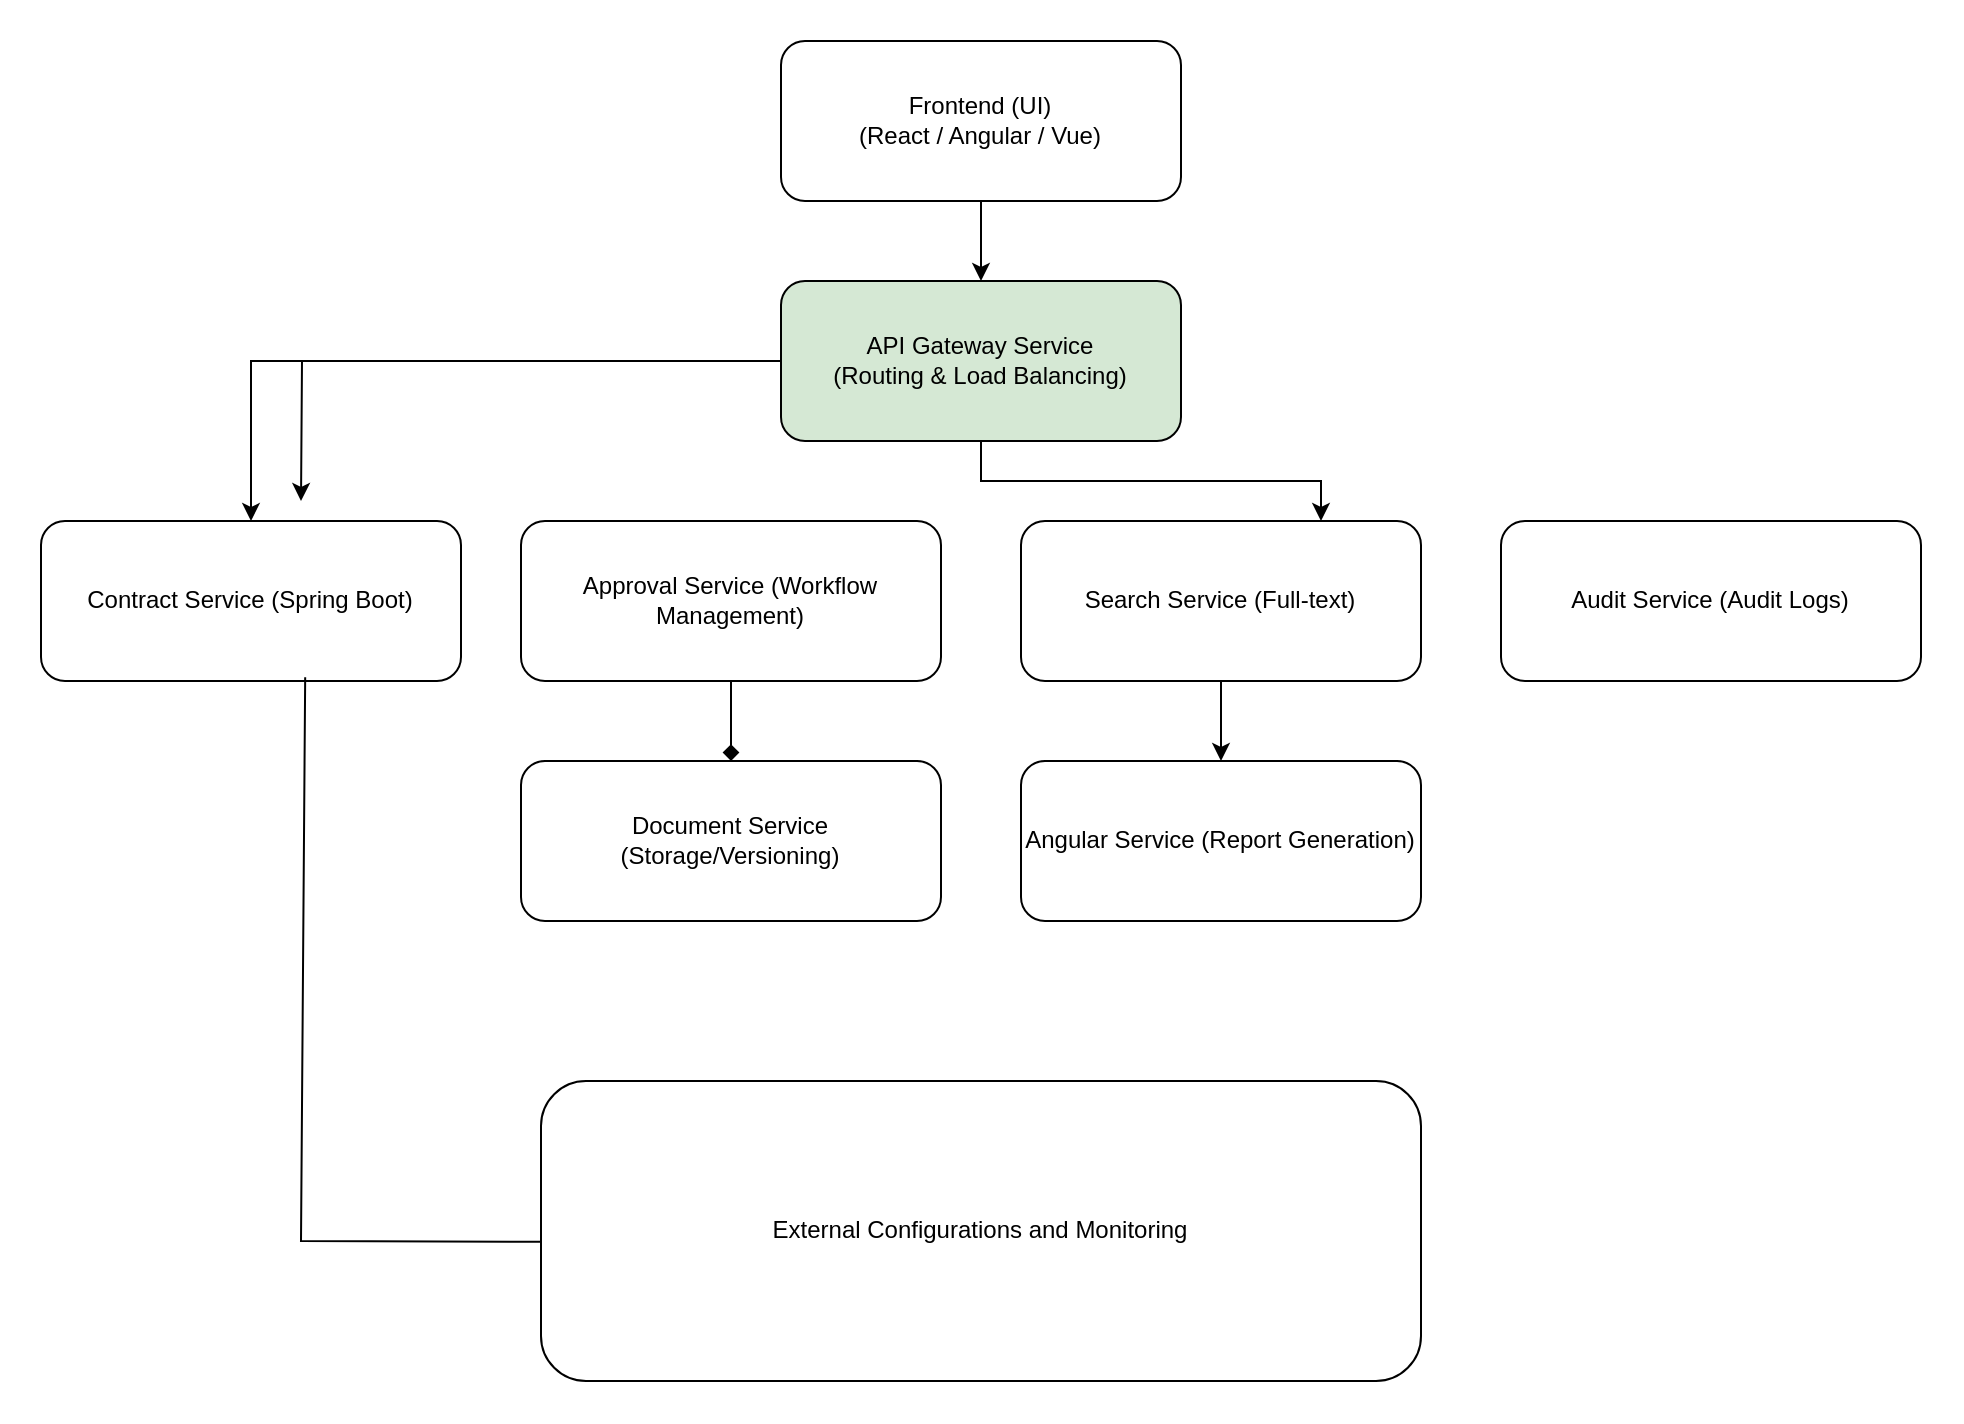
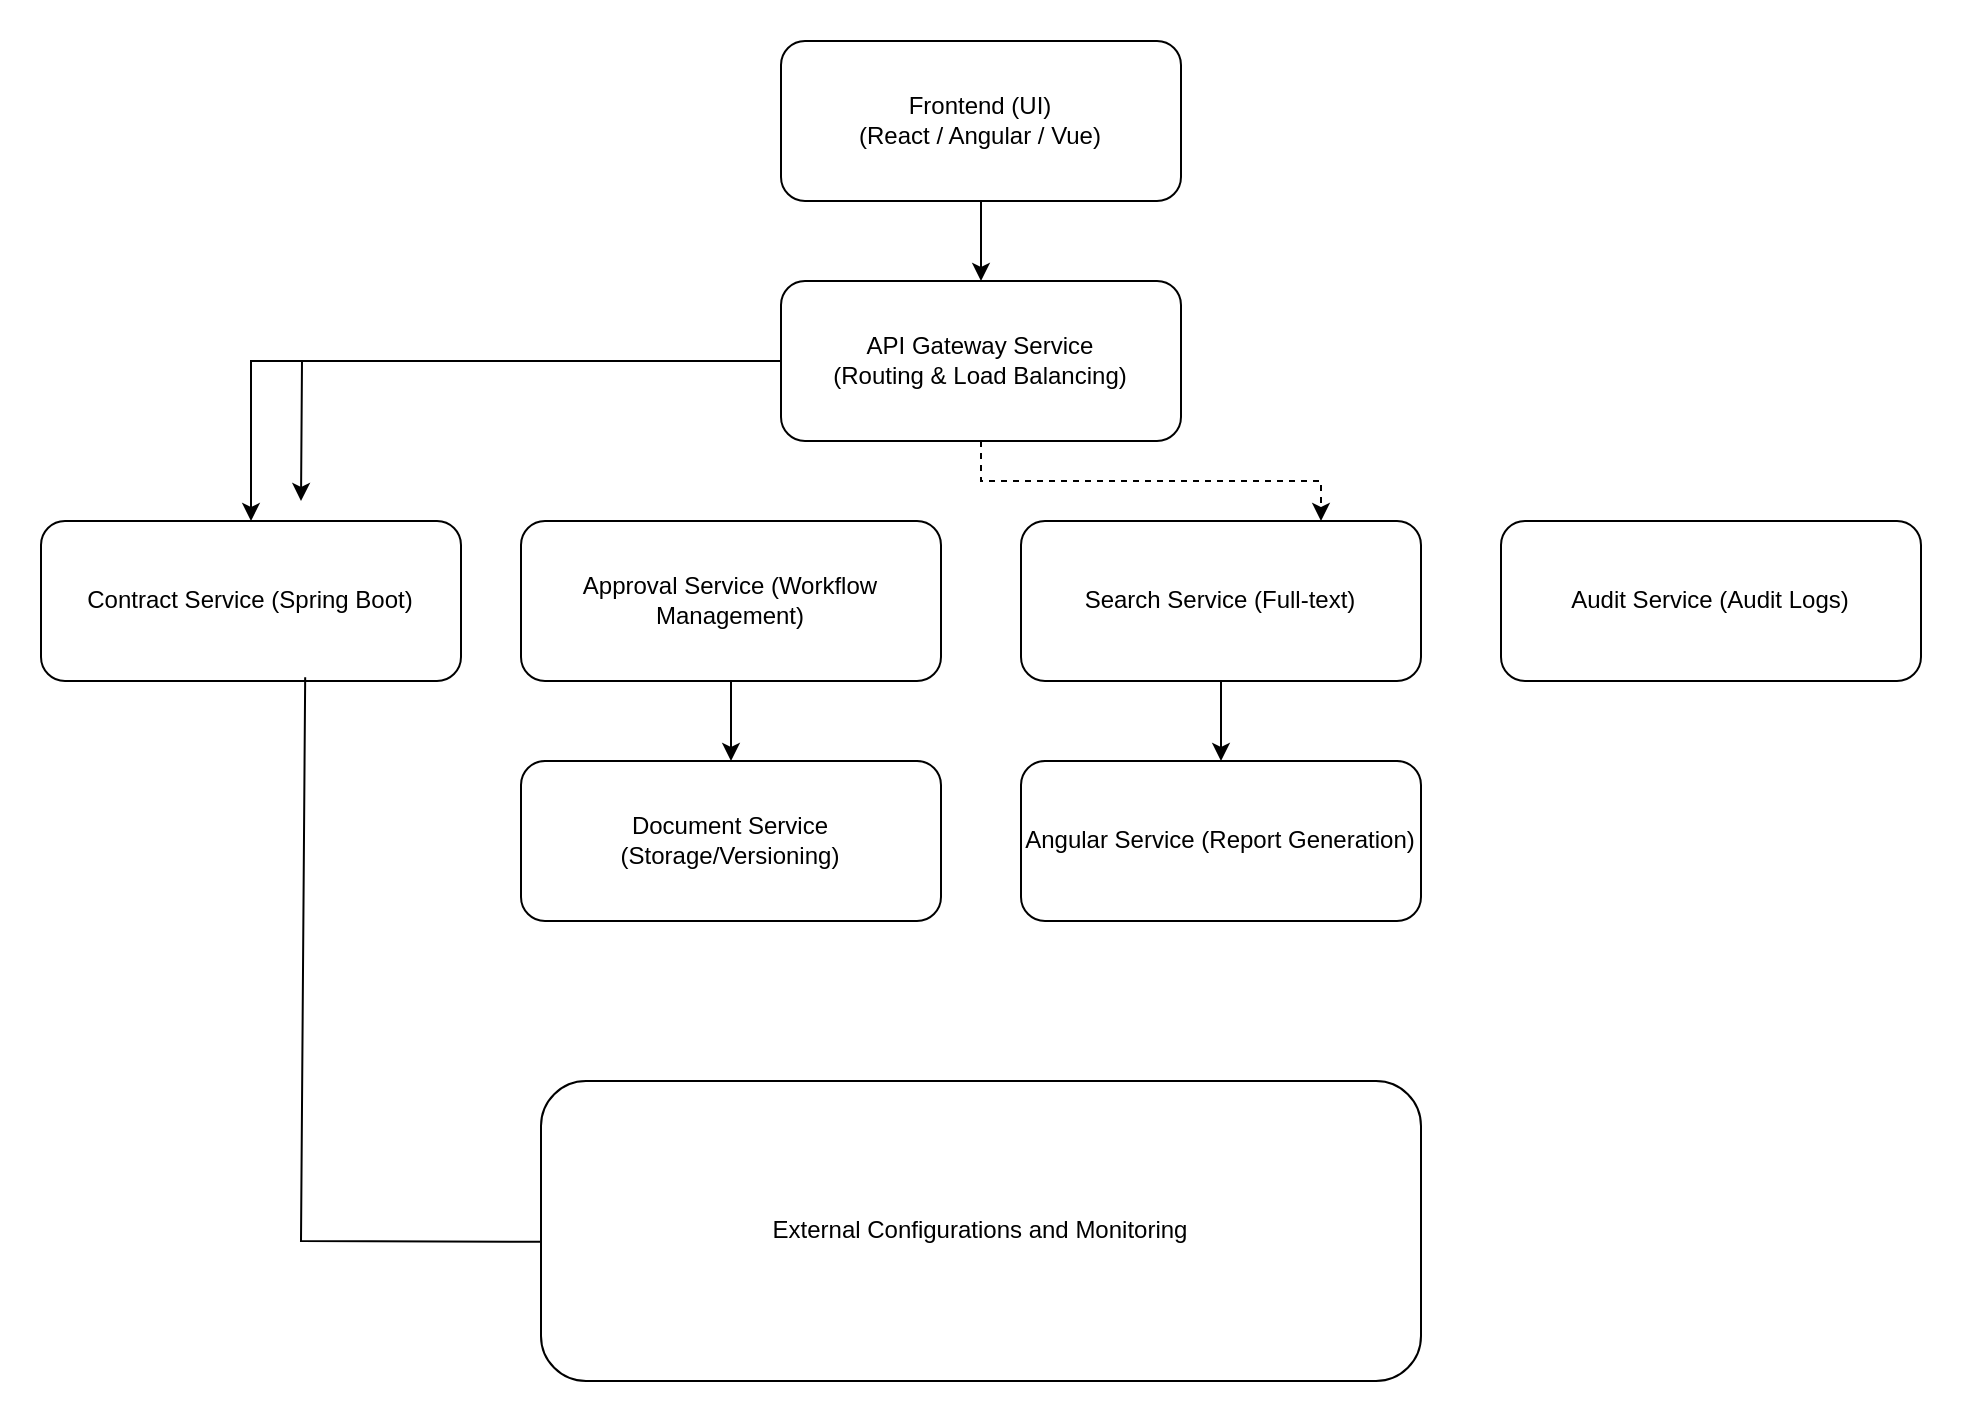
node "API Gateway Service (Routing & Load Balancing)": fillcolor #d5e8d4 -> #ffffff
edge "API Gateway Service (Routing & Load Balancing)" -> "Search Service (Full-text)": style solid -> dashed
edge "Approval Service (Workflow Management)" -> "Document Service (Storage/Versioning)": arrowhead diamond -> classic
